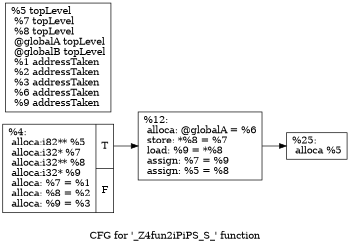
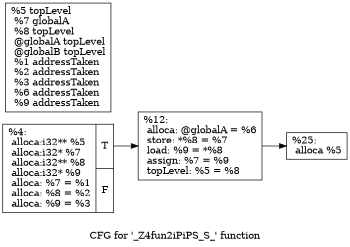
node "%5 topLevel": text "%7 topLevel" -> "%7 globalA"
node "%4:": text "alloca:i82** %5" -> "alloca:i32** %5"
node "%12:": text "assign: %5 = %8" -> "topLevel: %5 = %8"
